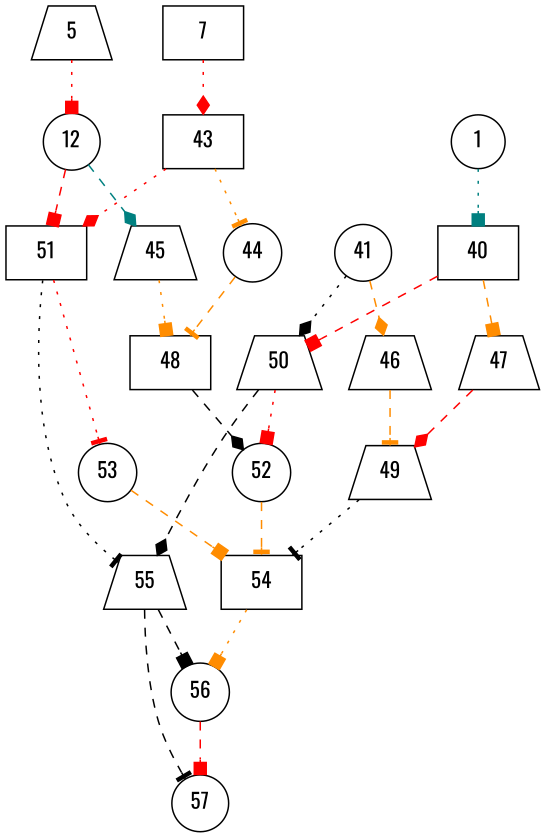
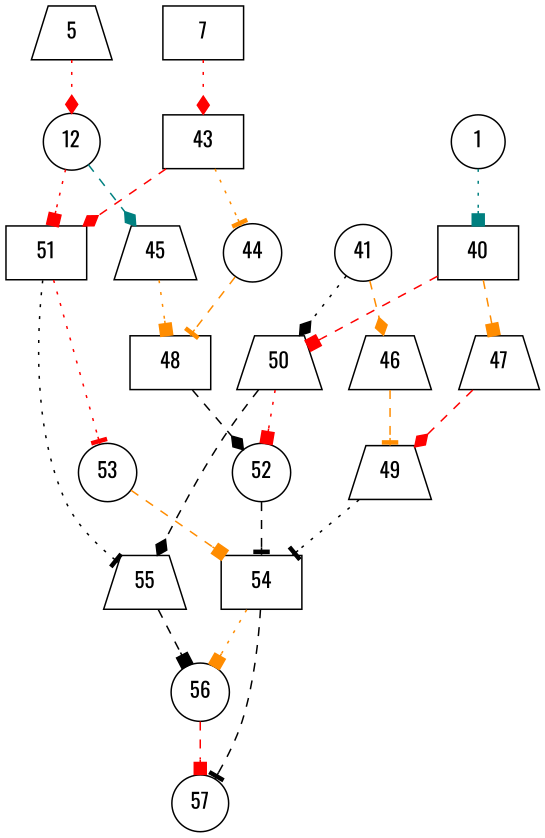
edge "5" -> "12": arrowhead box -> diamond
edge "12" -> "51": style dashed -> dotted
edge "43" -> "51": style dotted -> dashed
edge "52" -> "54": color darkorange -> black
edge "55" -> "57": now "54" -> "57"
